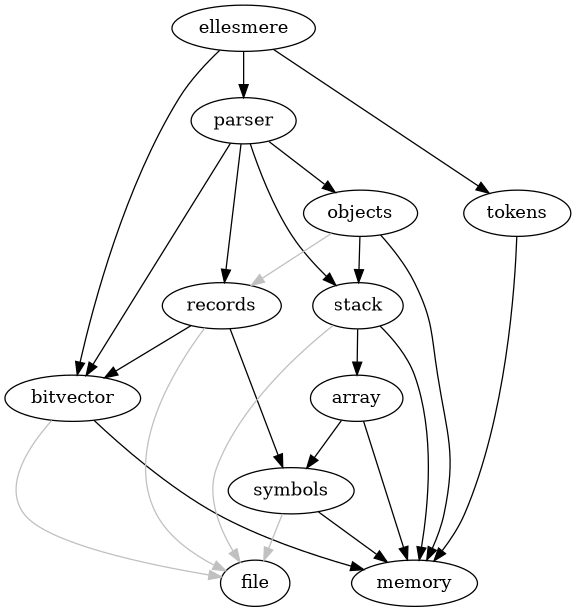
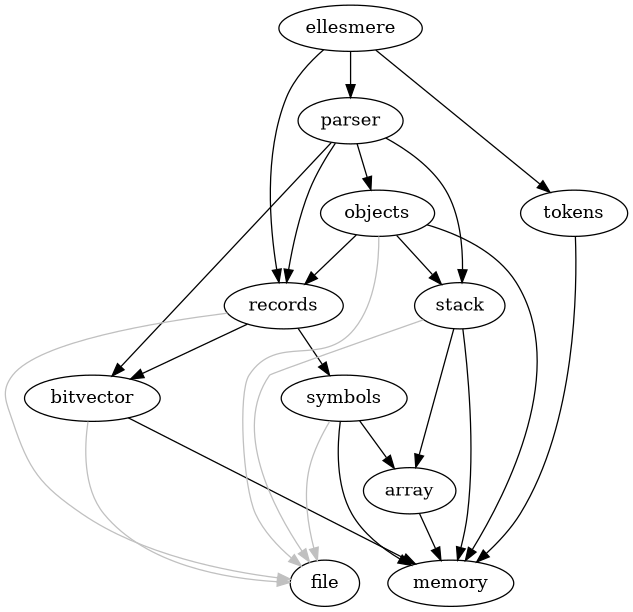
edge "ellesmere" -> "bitvector": now "ellesmere" -> "records"
edge "objects" -> "records": color grey -> black
edge "objects" -> "file": added
edge "array" -> "symbols": reversed
